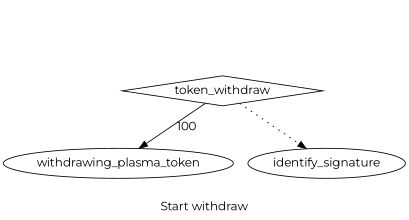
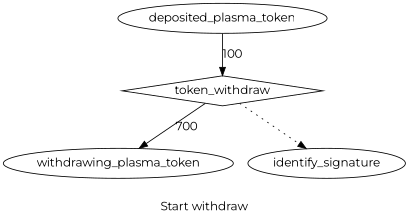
node "deposited_plasma_token": added
edge "token_withdraw" -> "withdrawing_plasma_token": label "100" -> "700"
